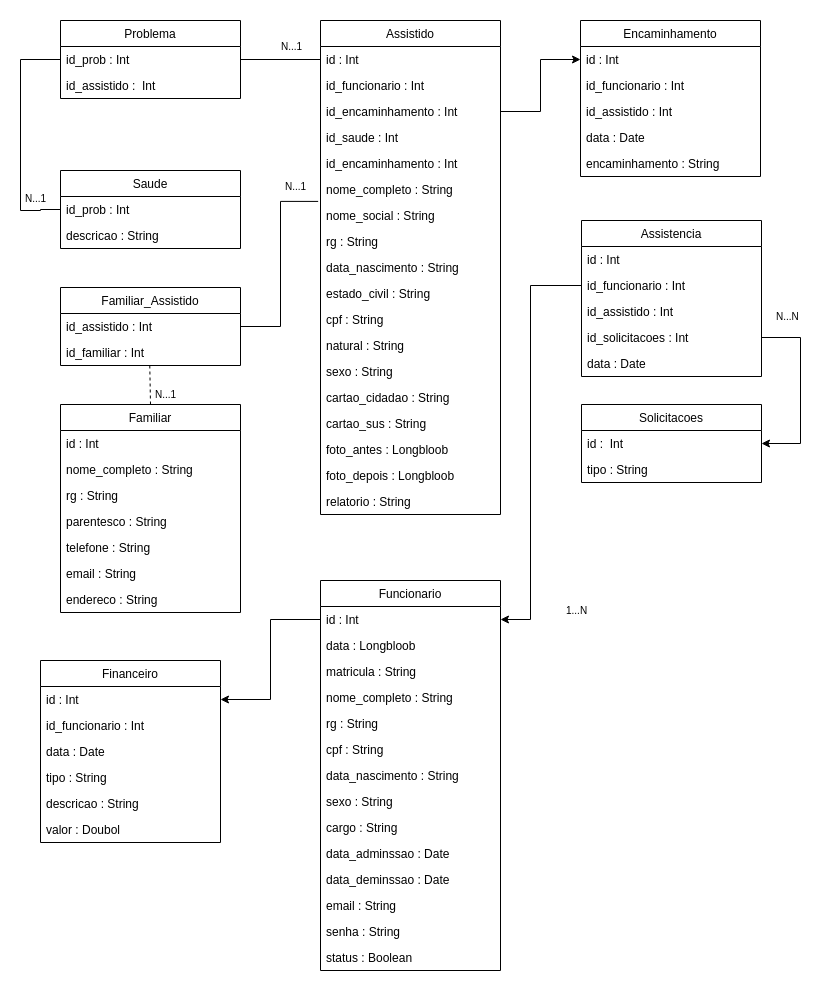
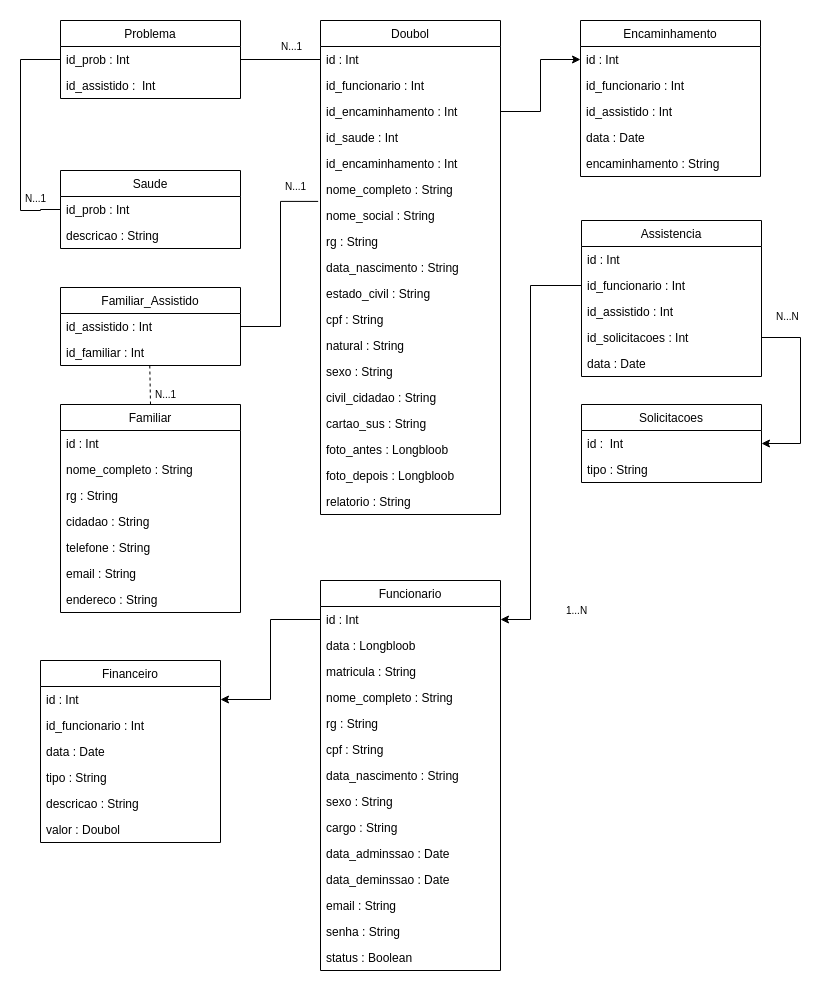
node "Assistido": label "Assistido" -> "Doubol"
node "cartao_cidadao : String": label "cartao_cidadao : String" -> "civil_cidadao : String"
node "parentesco : String": label "parentesco : String" -> "cidadao : String"
